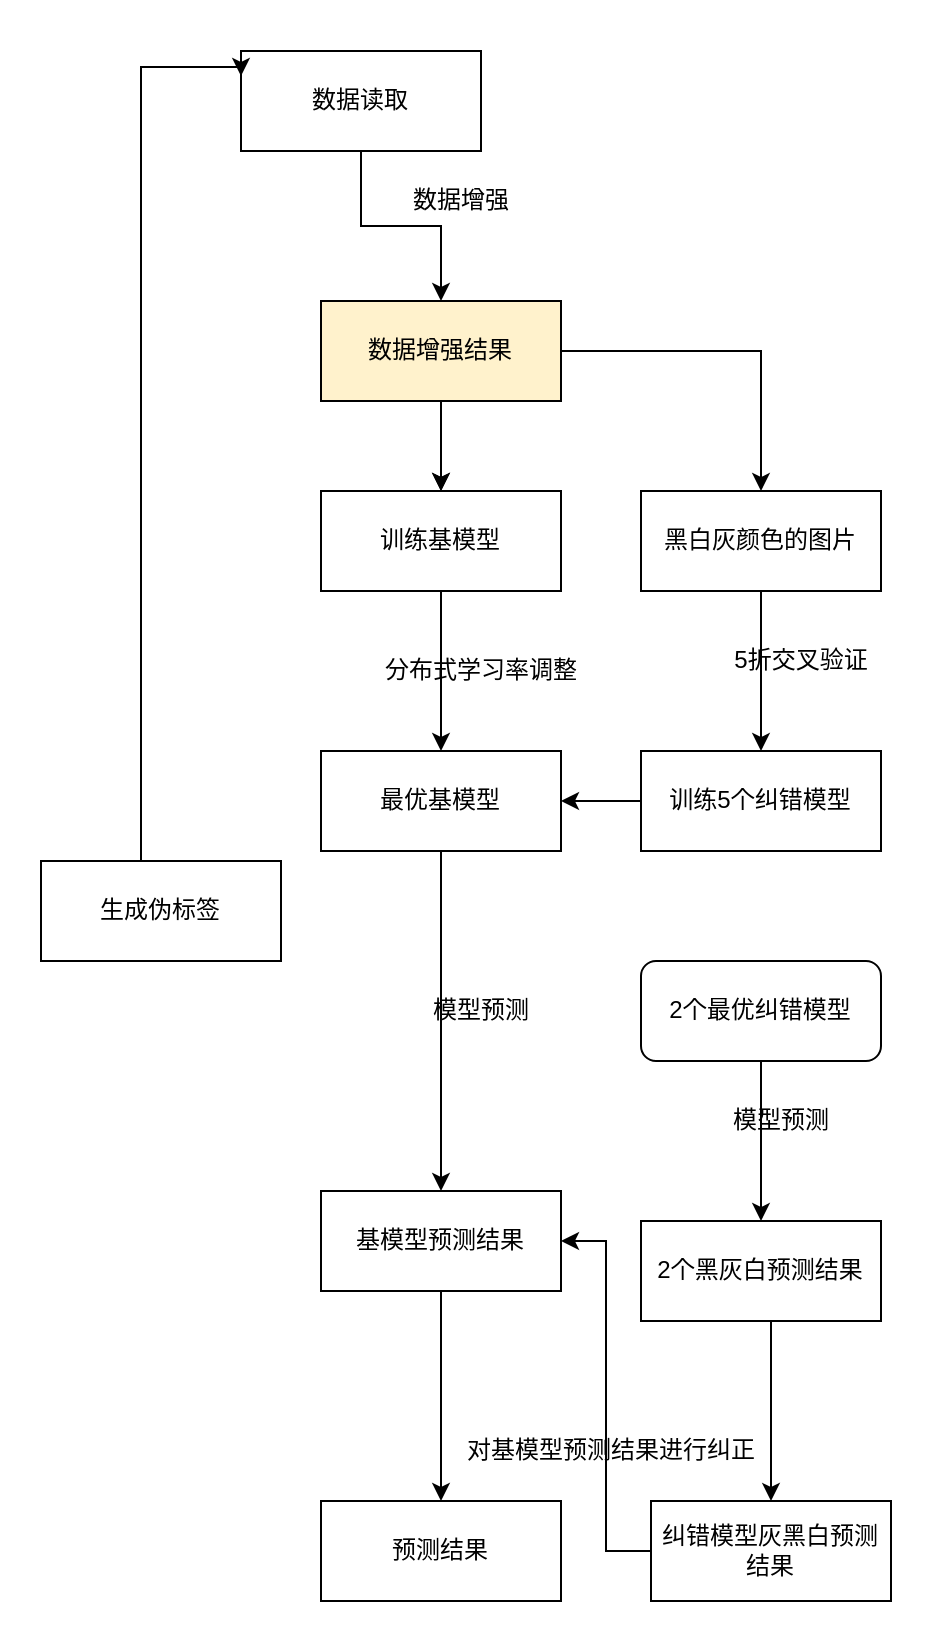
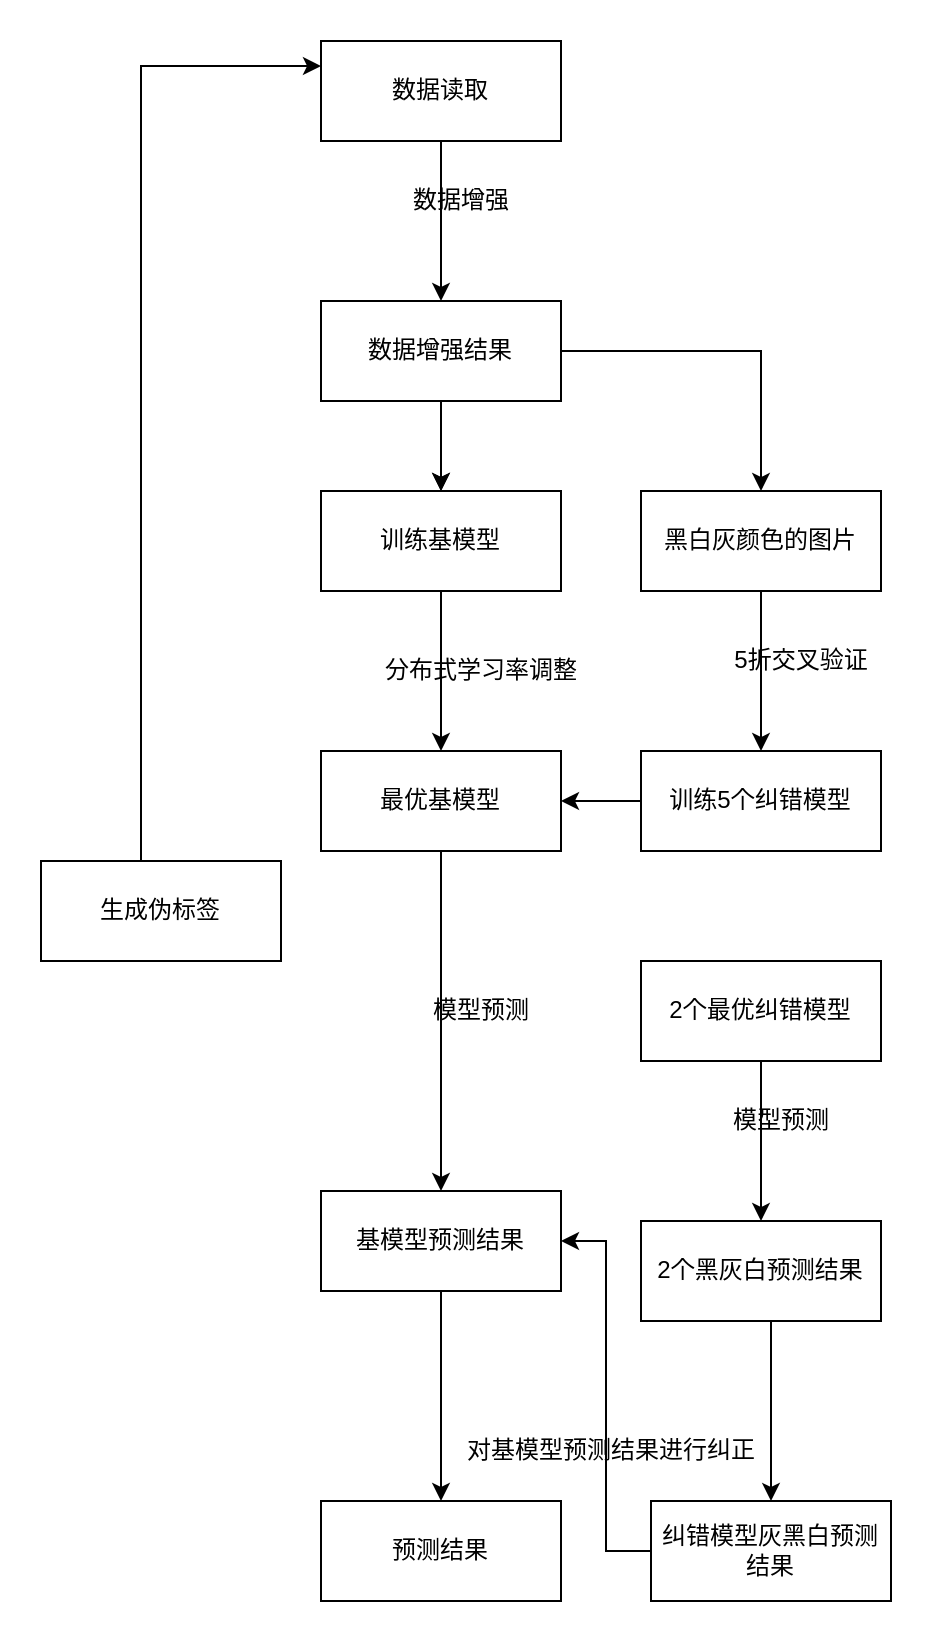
node "数据读取": moved (361, 101) -> (441, 91)
node "数据增强结果": fillcolor #fff2cc -> #ffffff
node "2个最优纠错模型": shape rounded rectangle -> rectangle
